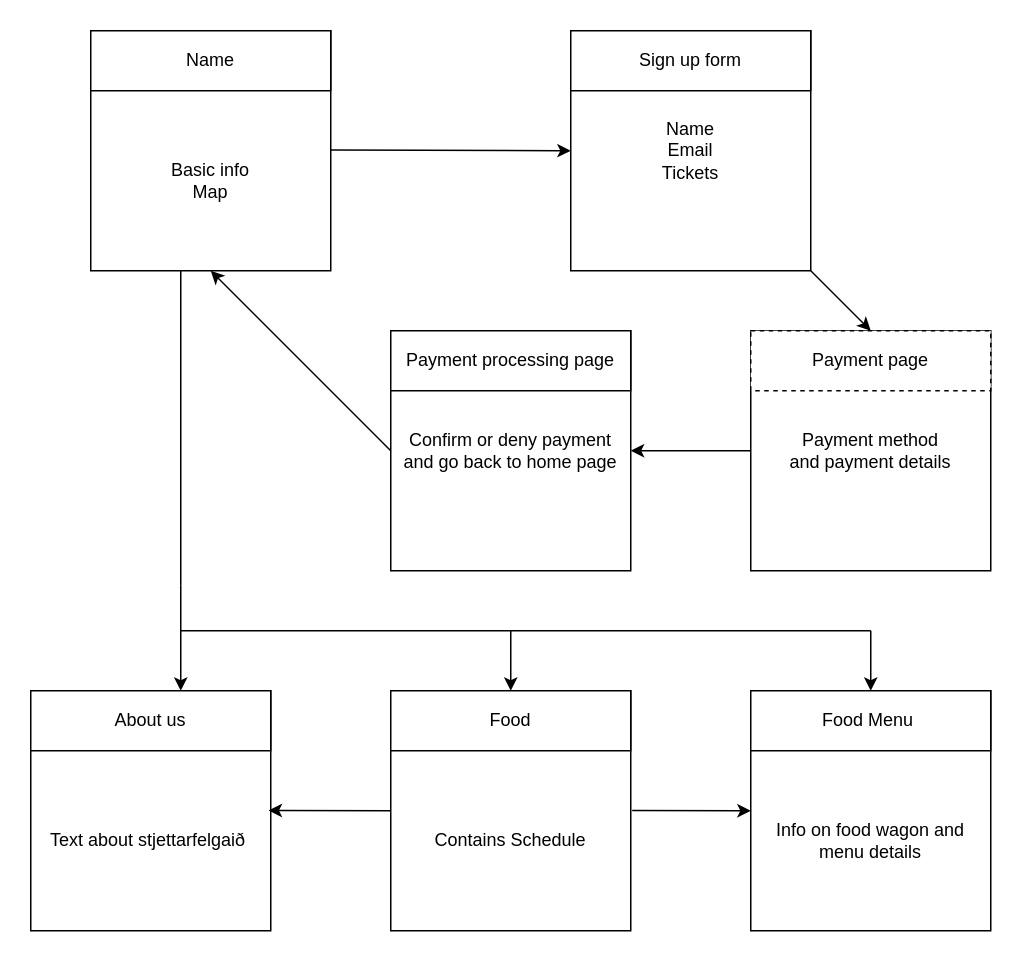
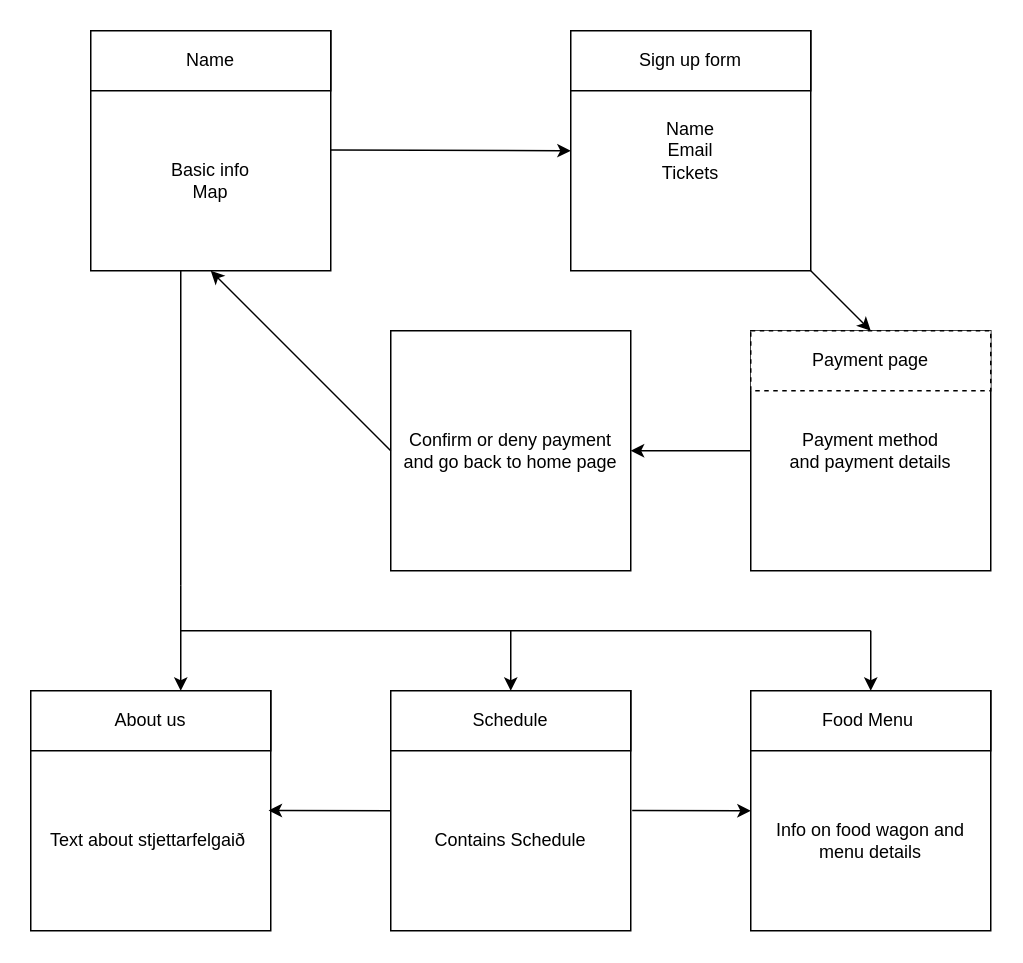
node "Payment processing page": removed
node "Food": label "Food" -> "Schedule"
